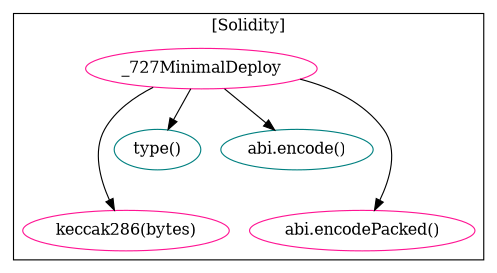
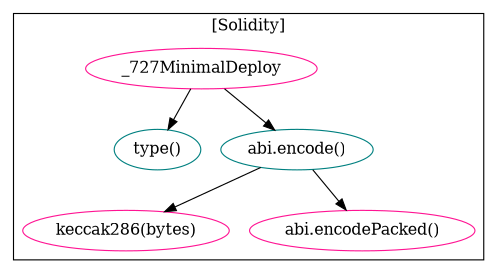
edge "_727MinimalDeploy" -> "abi.encodePacked()": now "abi.encode()" -> "abi.encodePacked()"
edge "_727MinimalDeploy" -> "keccak286(bytes)": now "abi.encode()" -> "keccak286(bytes)"
